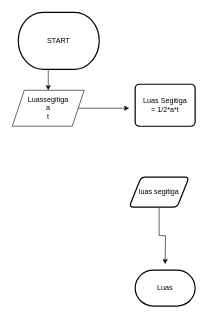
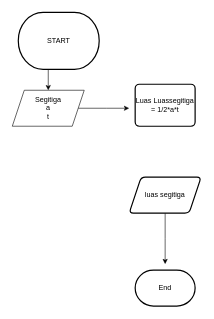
node "Luas Segitiga = 1/2*a*t": label "Luas Segitiga = 1/2*a*t" -> "Luas Luassegitiga = 1/2*a*t"
node "Luassegitiga a t": label "Luassegitiga a t" -> "Segitiga a t"
node "luas segitiga": size 60x30 -> 72x36
node "Luas": label "Luas" -> "End"
